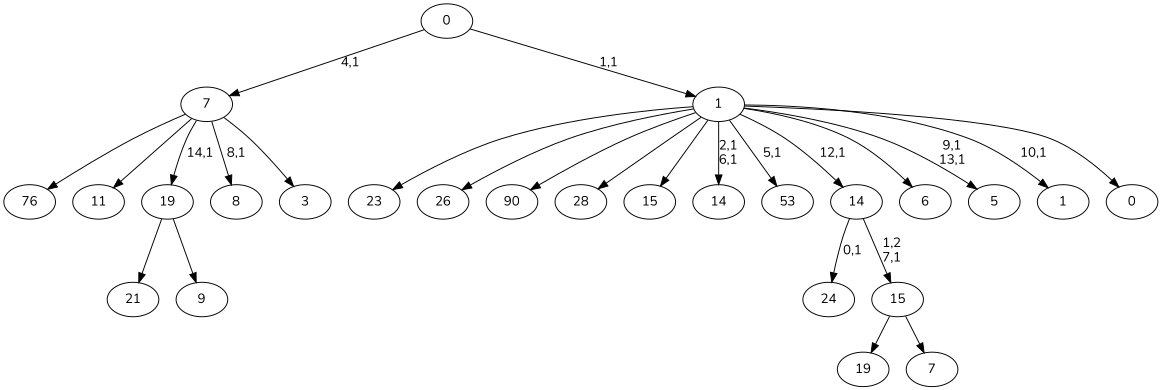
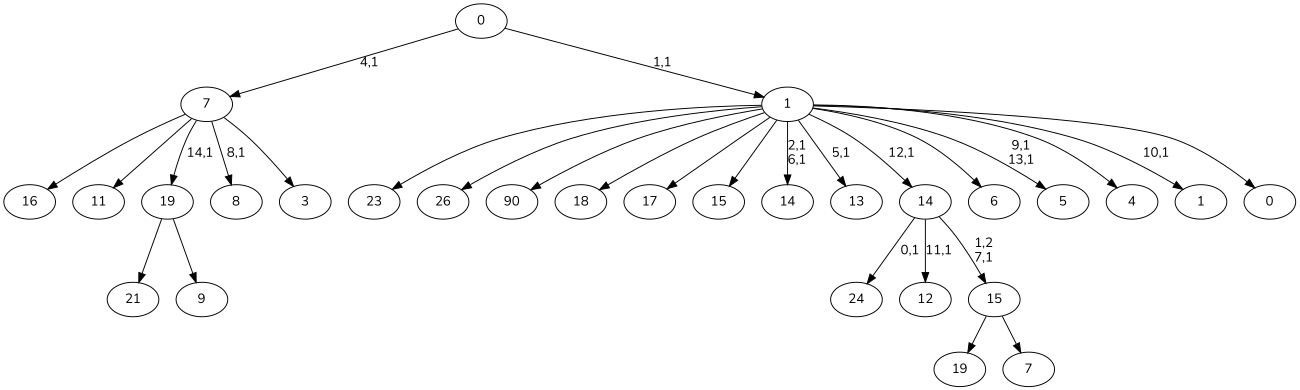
node "76": label "76" -> "16"
node "28": label "28" -> "18"
node "17": added
node "53": label "53" -> "13"
node "4": added
node "12": added
